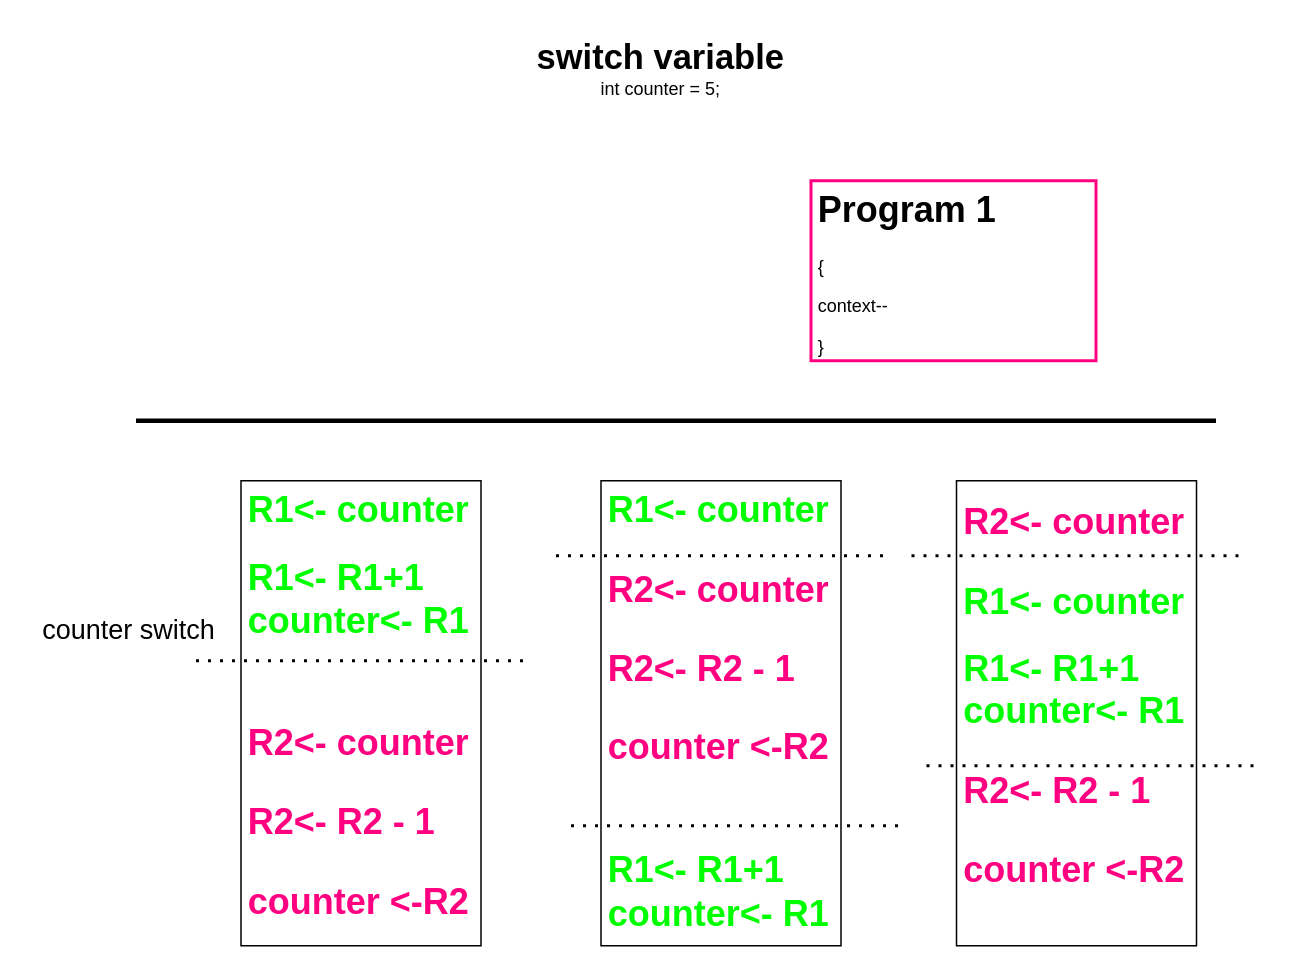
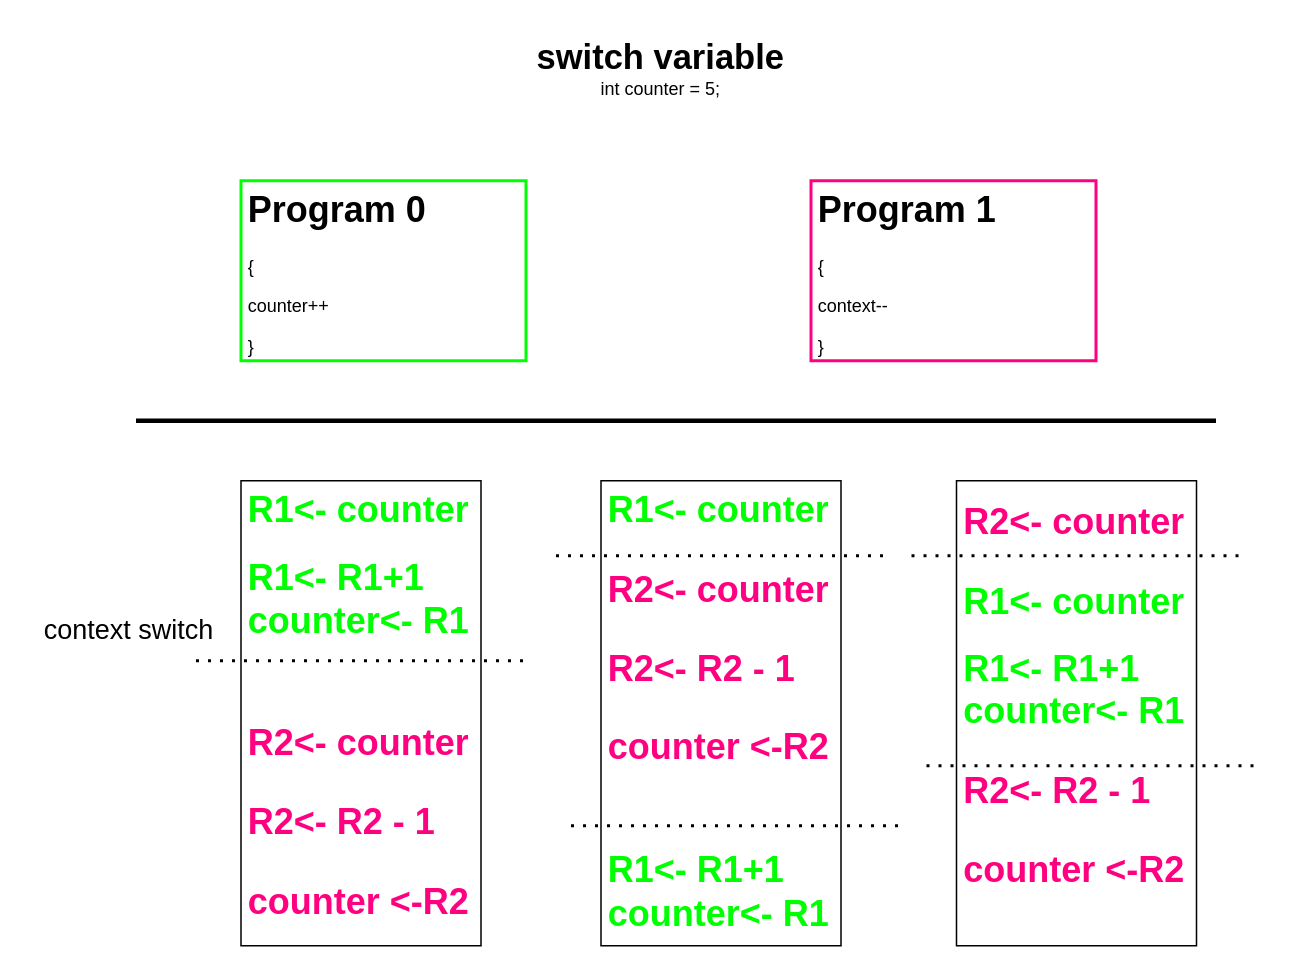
node "Program 0{ counter++ }": added
node "counter switch": label "counter switch" -> "context switch"
